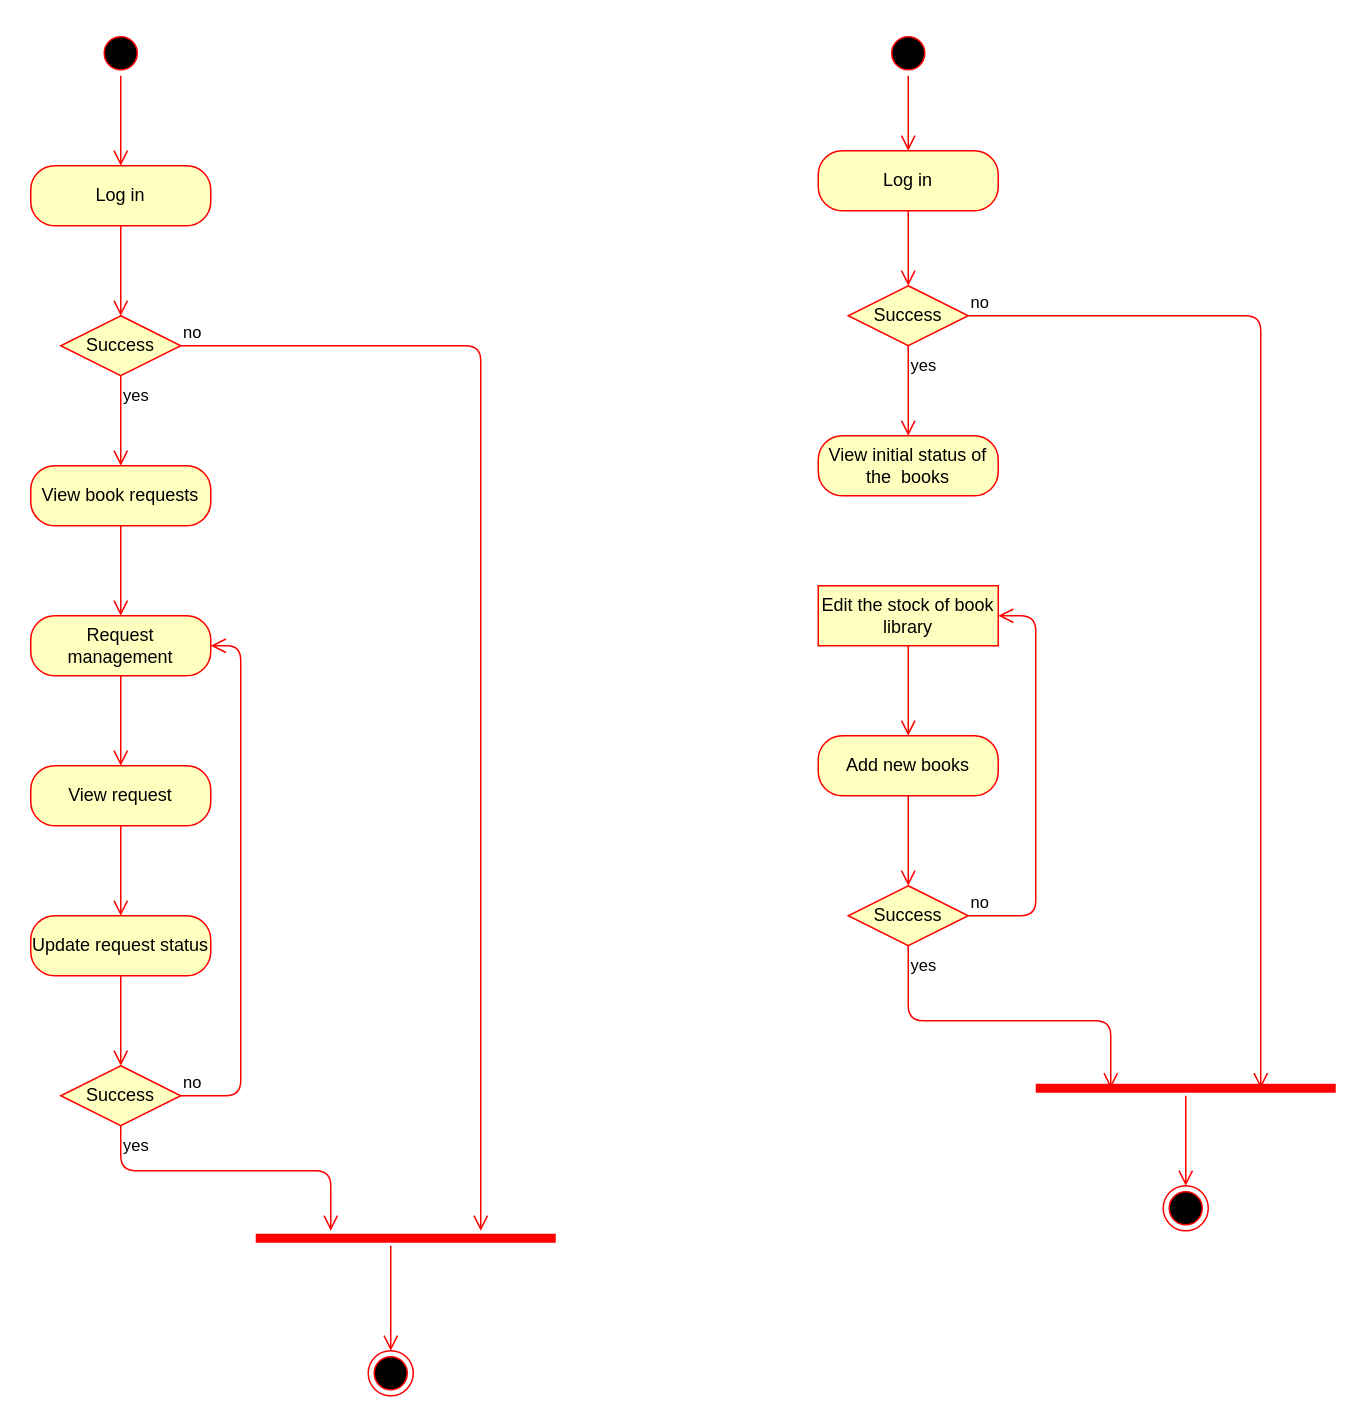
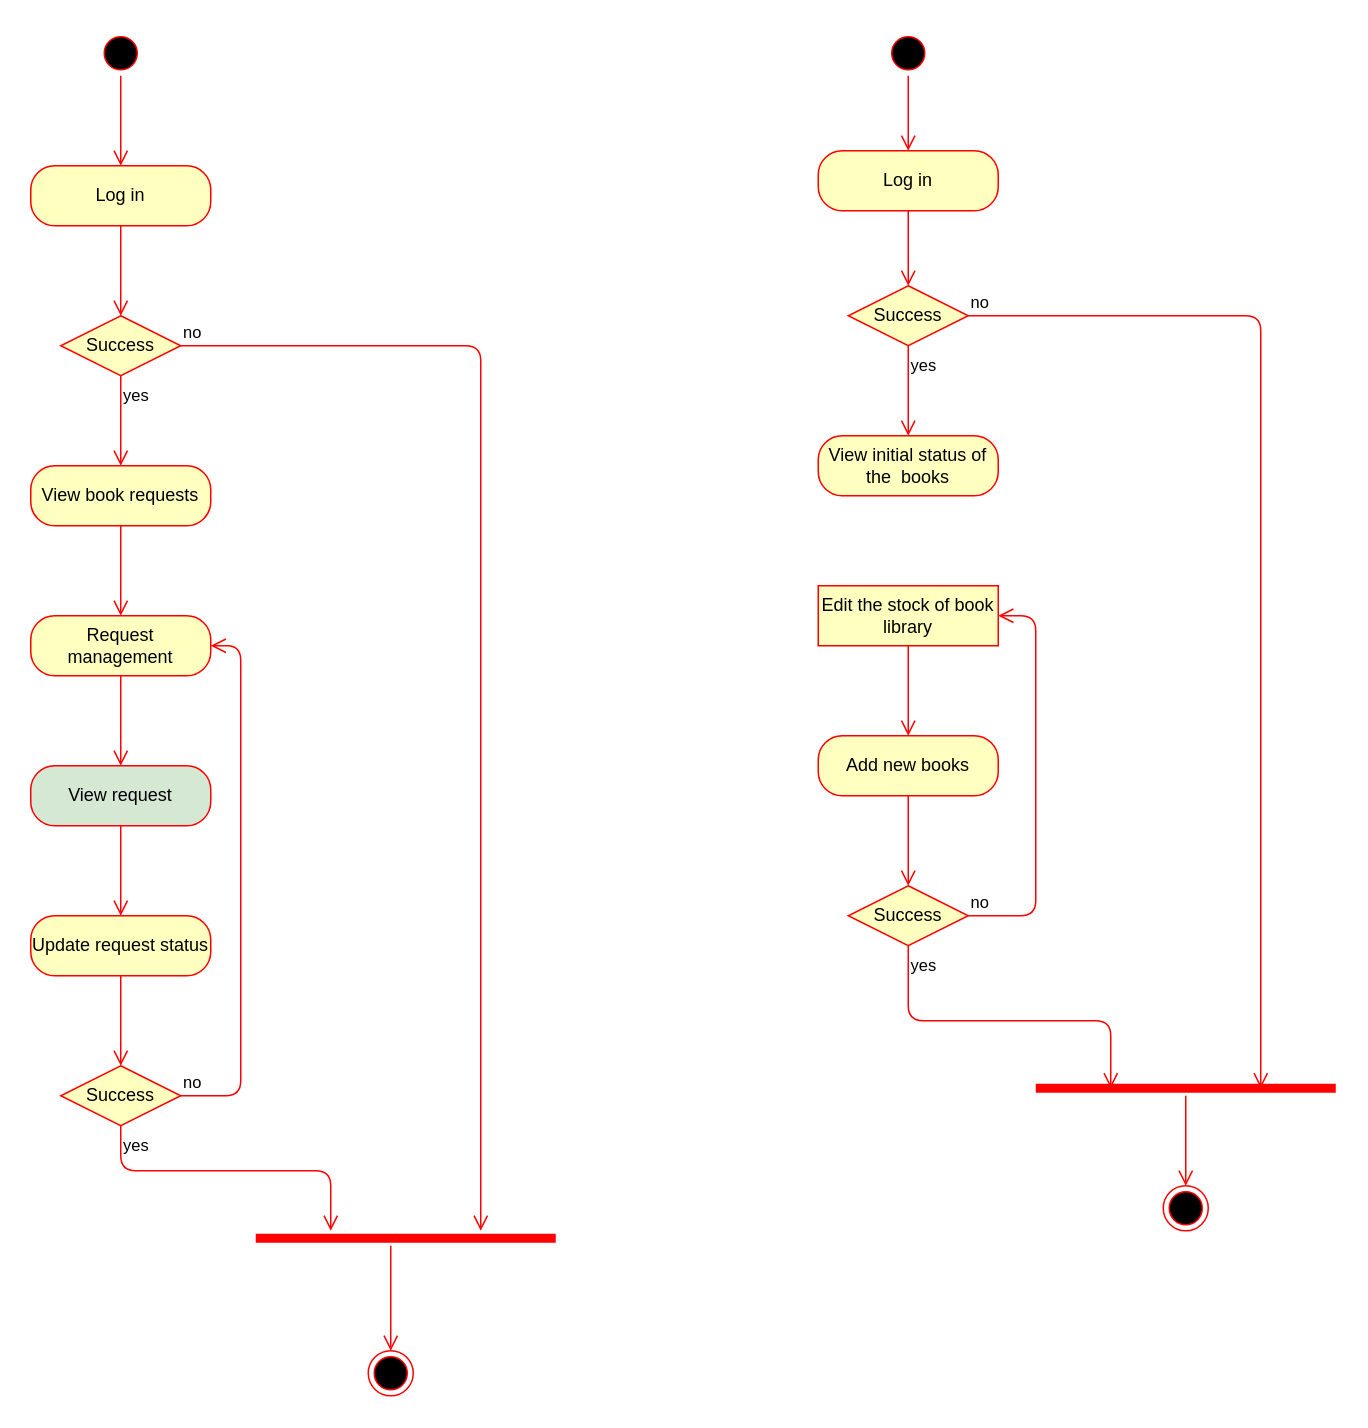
node "View request": fillcolor #ffffc0 -> #d5e8d4
